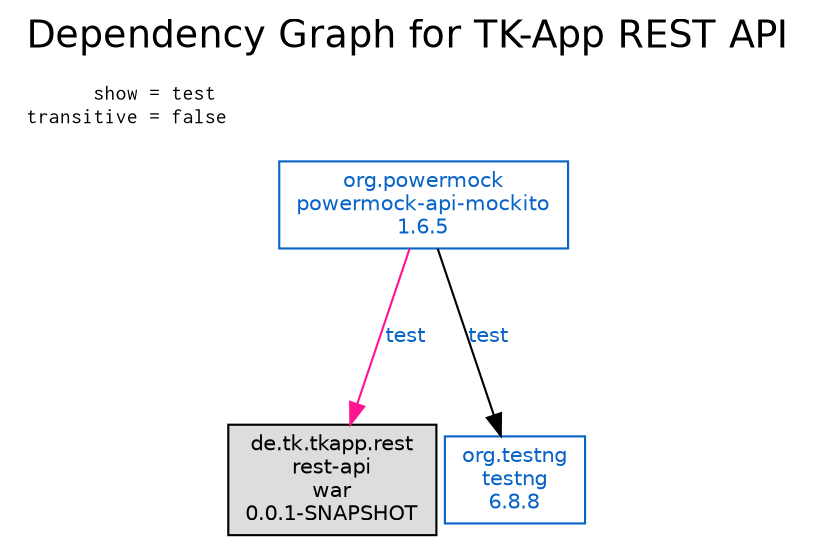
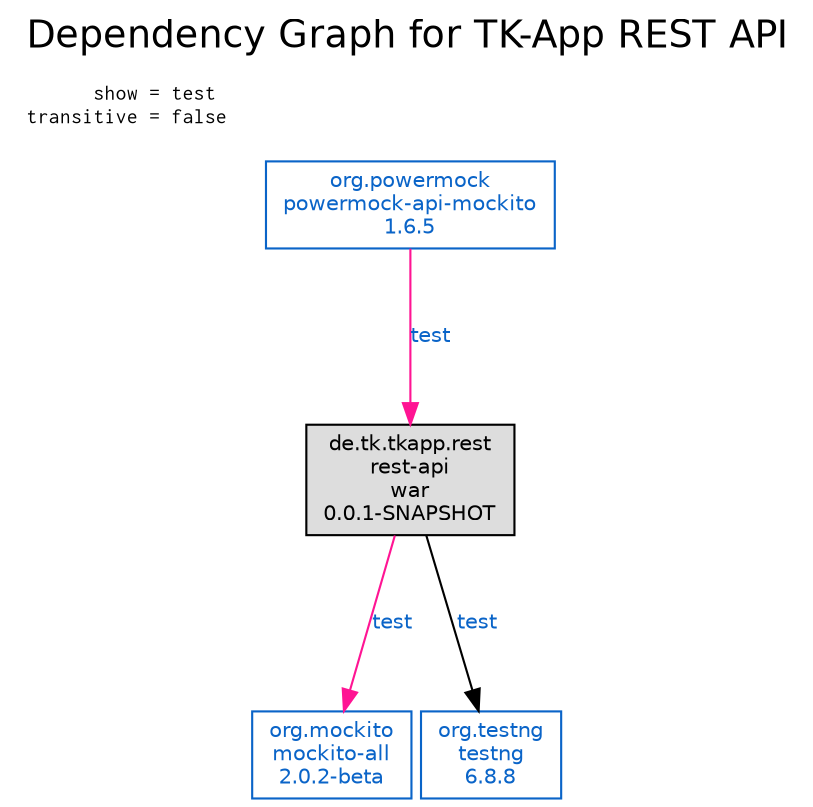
edge "org.powermock powermock-api-mockito 1.6.5" -> "org.testng testng 6.8.8": now "de.tk.tkapp.rest rest-api war 0.0.1-SNAPSHOT" -> "org.testng testng 6.8.8"
node "org.mockito mockito-all 2.0.2-beta": added
